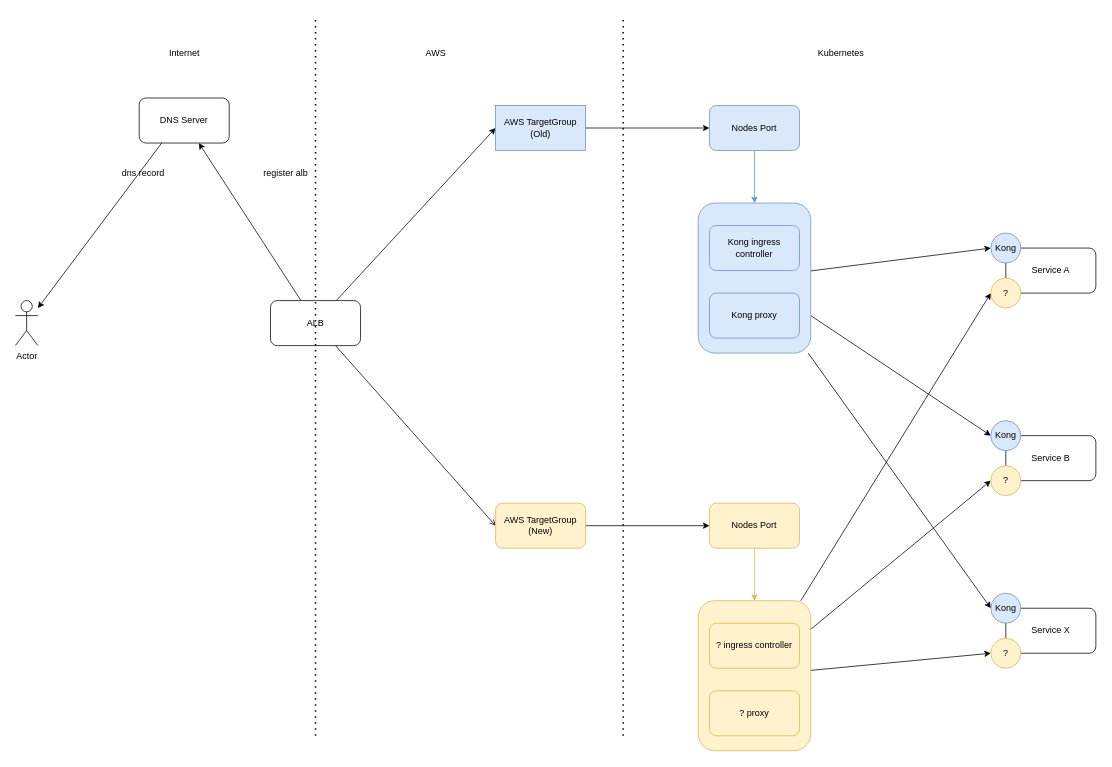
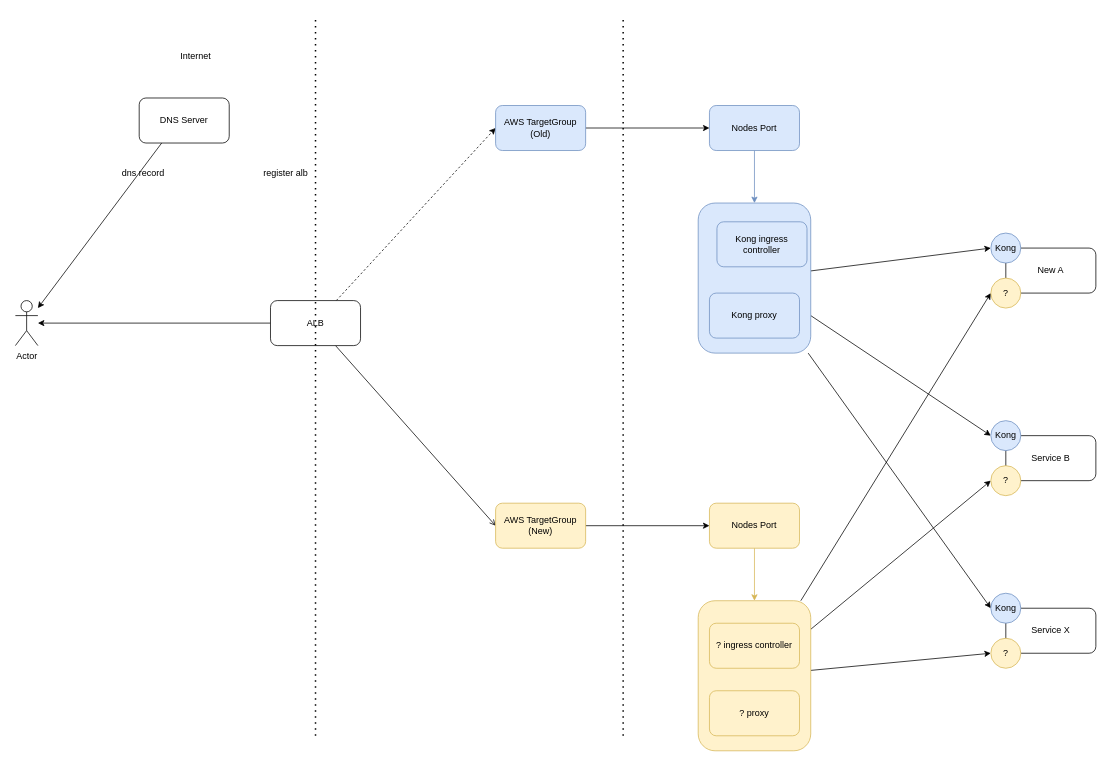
node "Internet": moved (184, 53) -> (195, 57)
node "AWS": removed
node "Kubernetes": removed
node "AWS TargetGroup (Old)": shape rectangle -> rounded rectangle
edge "ALB" -> "AWS TargetGroup (Old)": style solid -> dashed
edge "ALB" -> "DNS Server": now "ALB" -> "Actor"
node "Kong ingress controller": moved (754, 248) -> (762, 244)
node "Service A": label "Service A" -> "New A"
